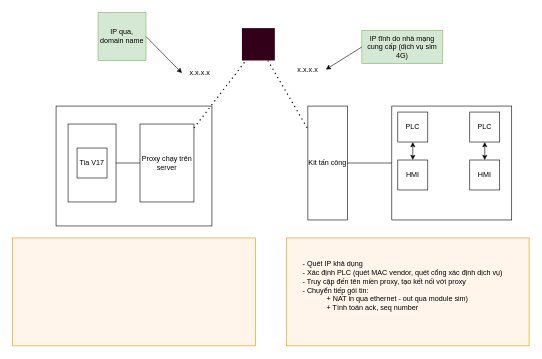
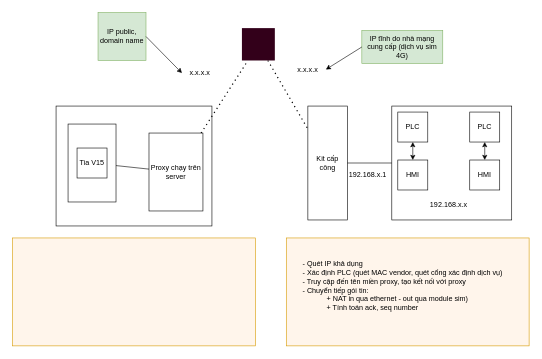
node "IP qua, domain name": label "IP qua, domain name" -> "IP public, domain name"
node "Tia V17": label "Tia V17" -> "Tia V15"
node "Proxy chạy trên server": moved (167, 163) -> (176, 172)
node "Kit tấn công": label "Kit tấn công" -> "Kit cấp công"
node "192.168.x.1": added
node "192.168.x.x": added
